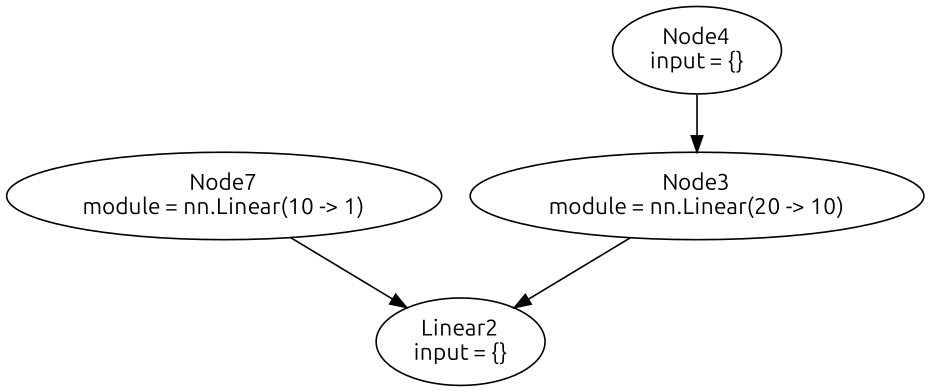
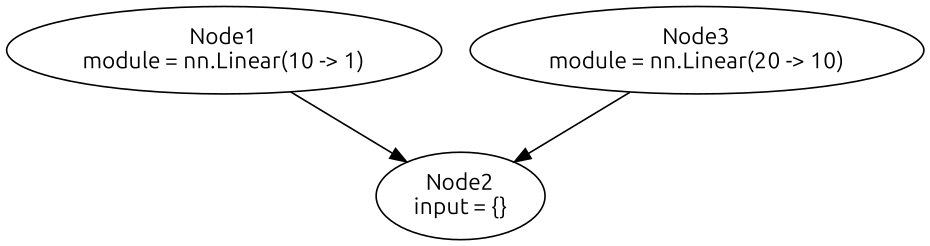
node "Node4 input = {}": removed
node "Node7 module = nn.Linear(10 -> 1)": label "Node7 module = nn.Linear(10 -> 1)" -> "Node1 module = nn.Linear(10 -> 1)"
node "Linear2 input = {}": label "Linear2 input = {}" -> "Node2 input = {}"
